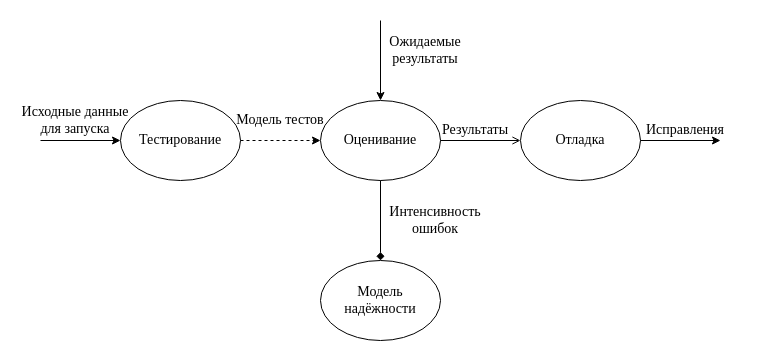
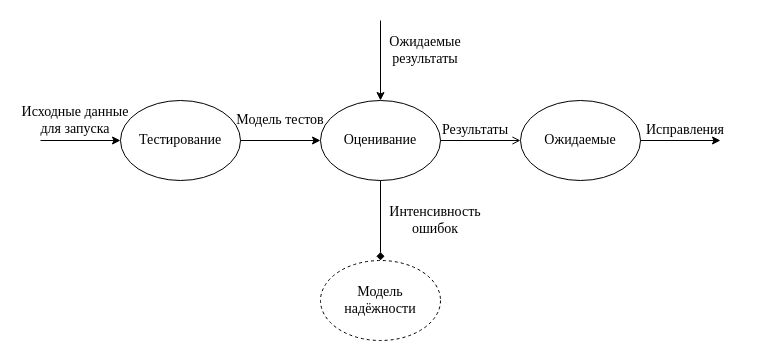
edge "Тестирование" -> "Оценивание": style dashed -> solid
node "Отладка": label "Отладка" -> "Ожидаемые"
node "Модель надёжности": style solid -> dashed
